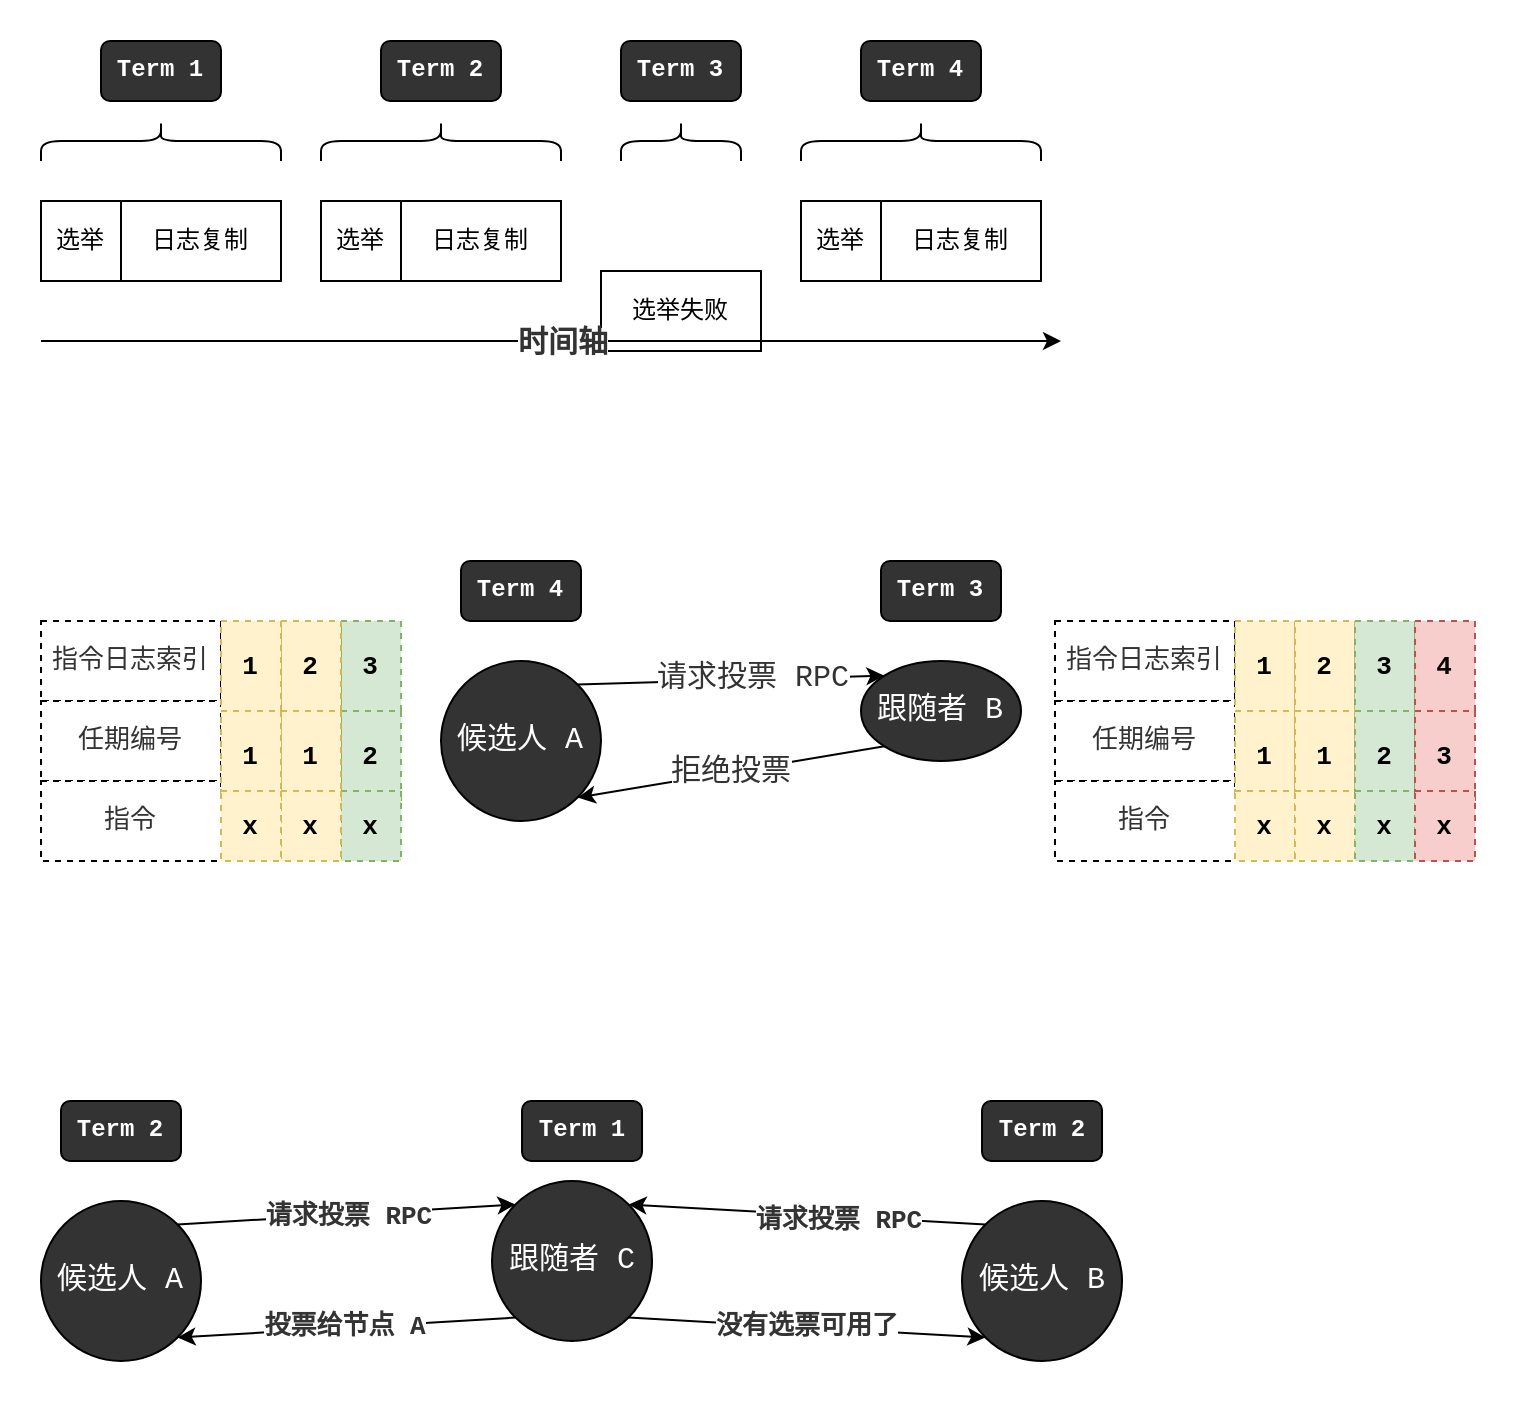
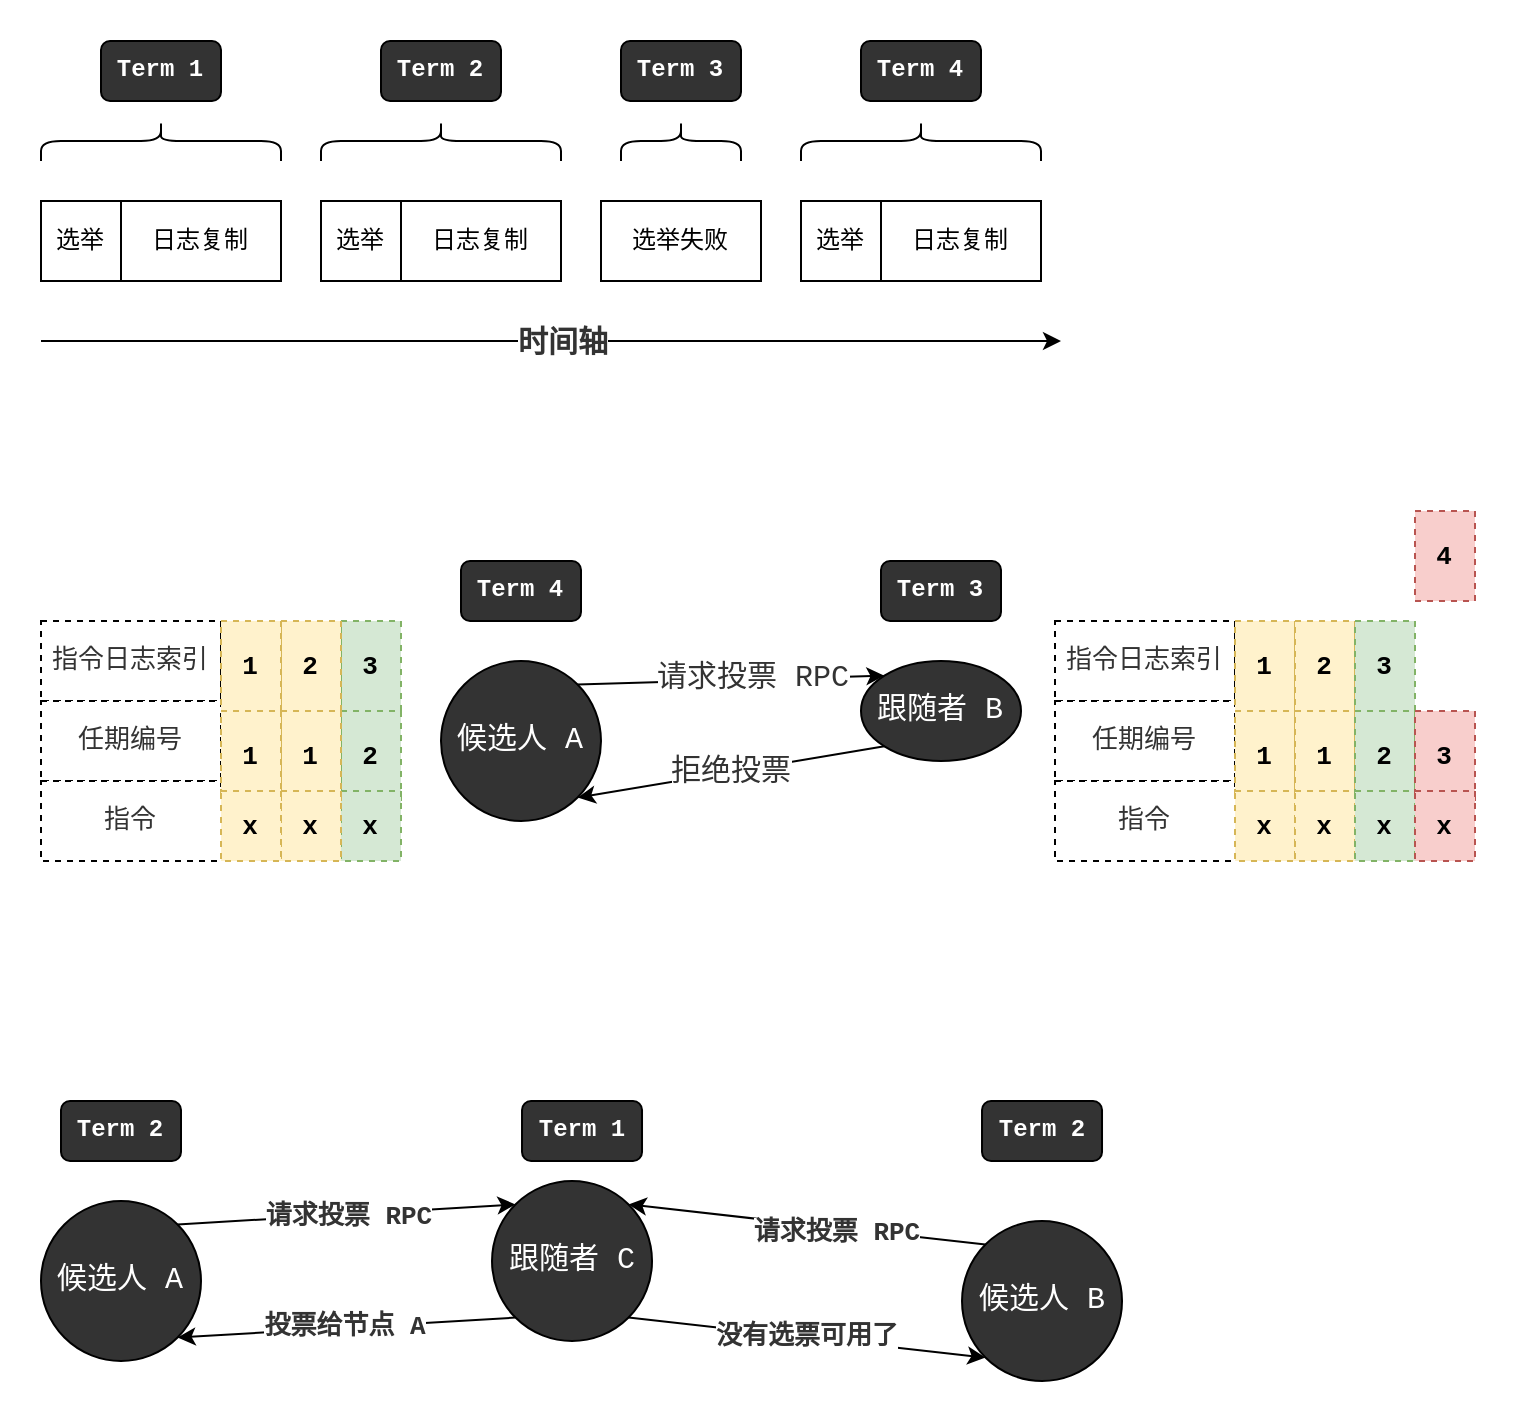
node "选举失败": moved (681, 311) -> (681, 241)
node "4": moved (1445, 666) -> (1445, 556)
node "候选人 B": moved (1042, 1281) -> (1042, 1301)
